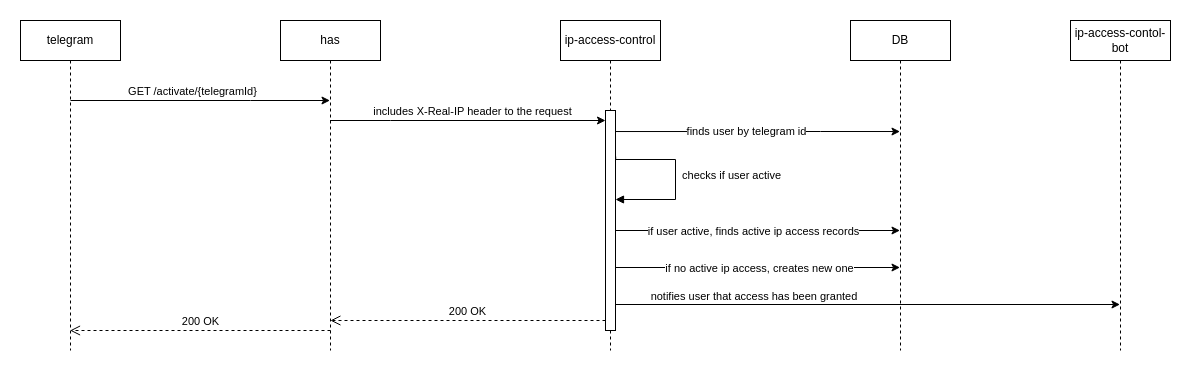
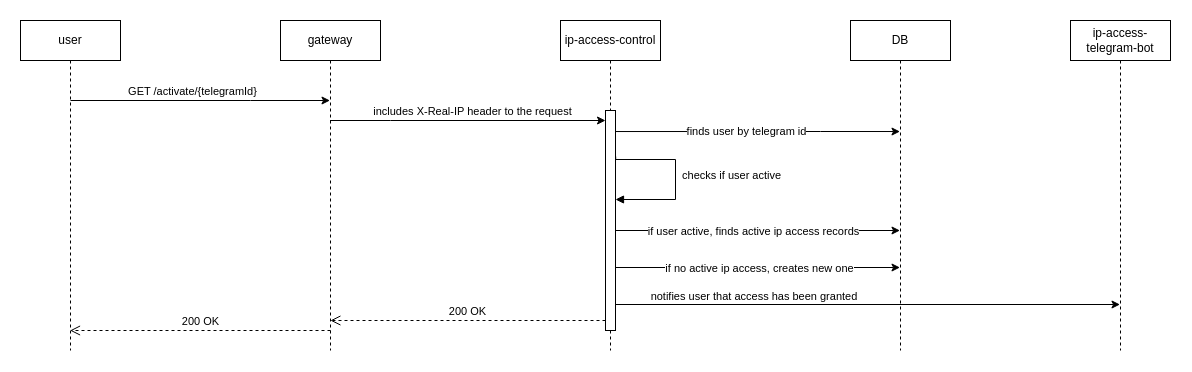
node "telegram": label "telegram" -> "user"
node "has": label "has" -> "gateway"
node "ip-access-contol-bot": label "ip-access-contol-bot" -> "ip-access-telegram-bot"
